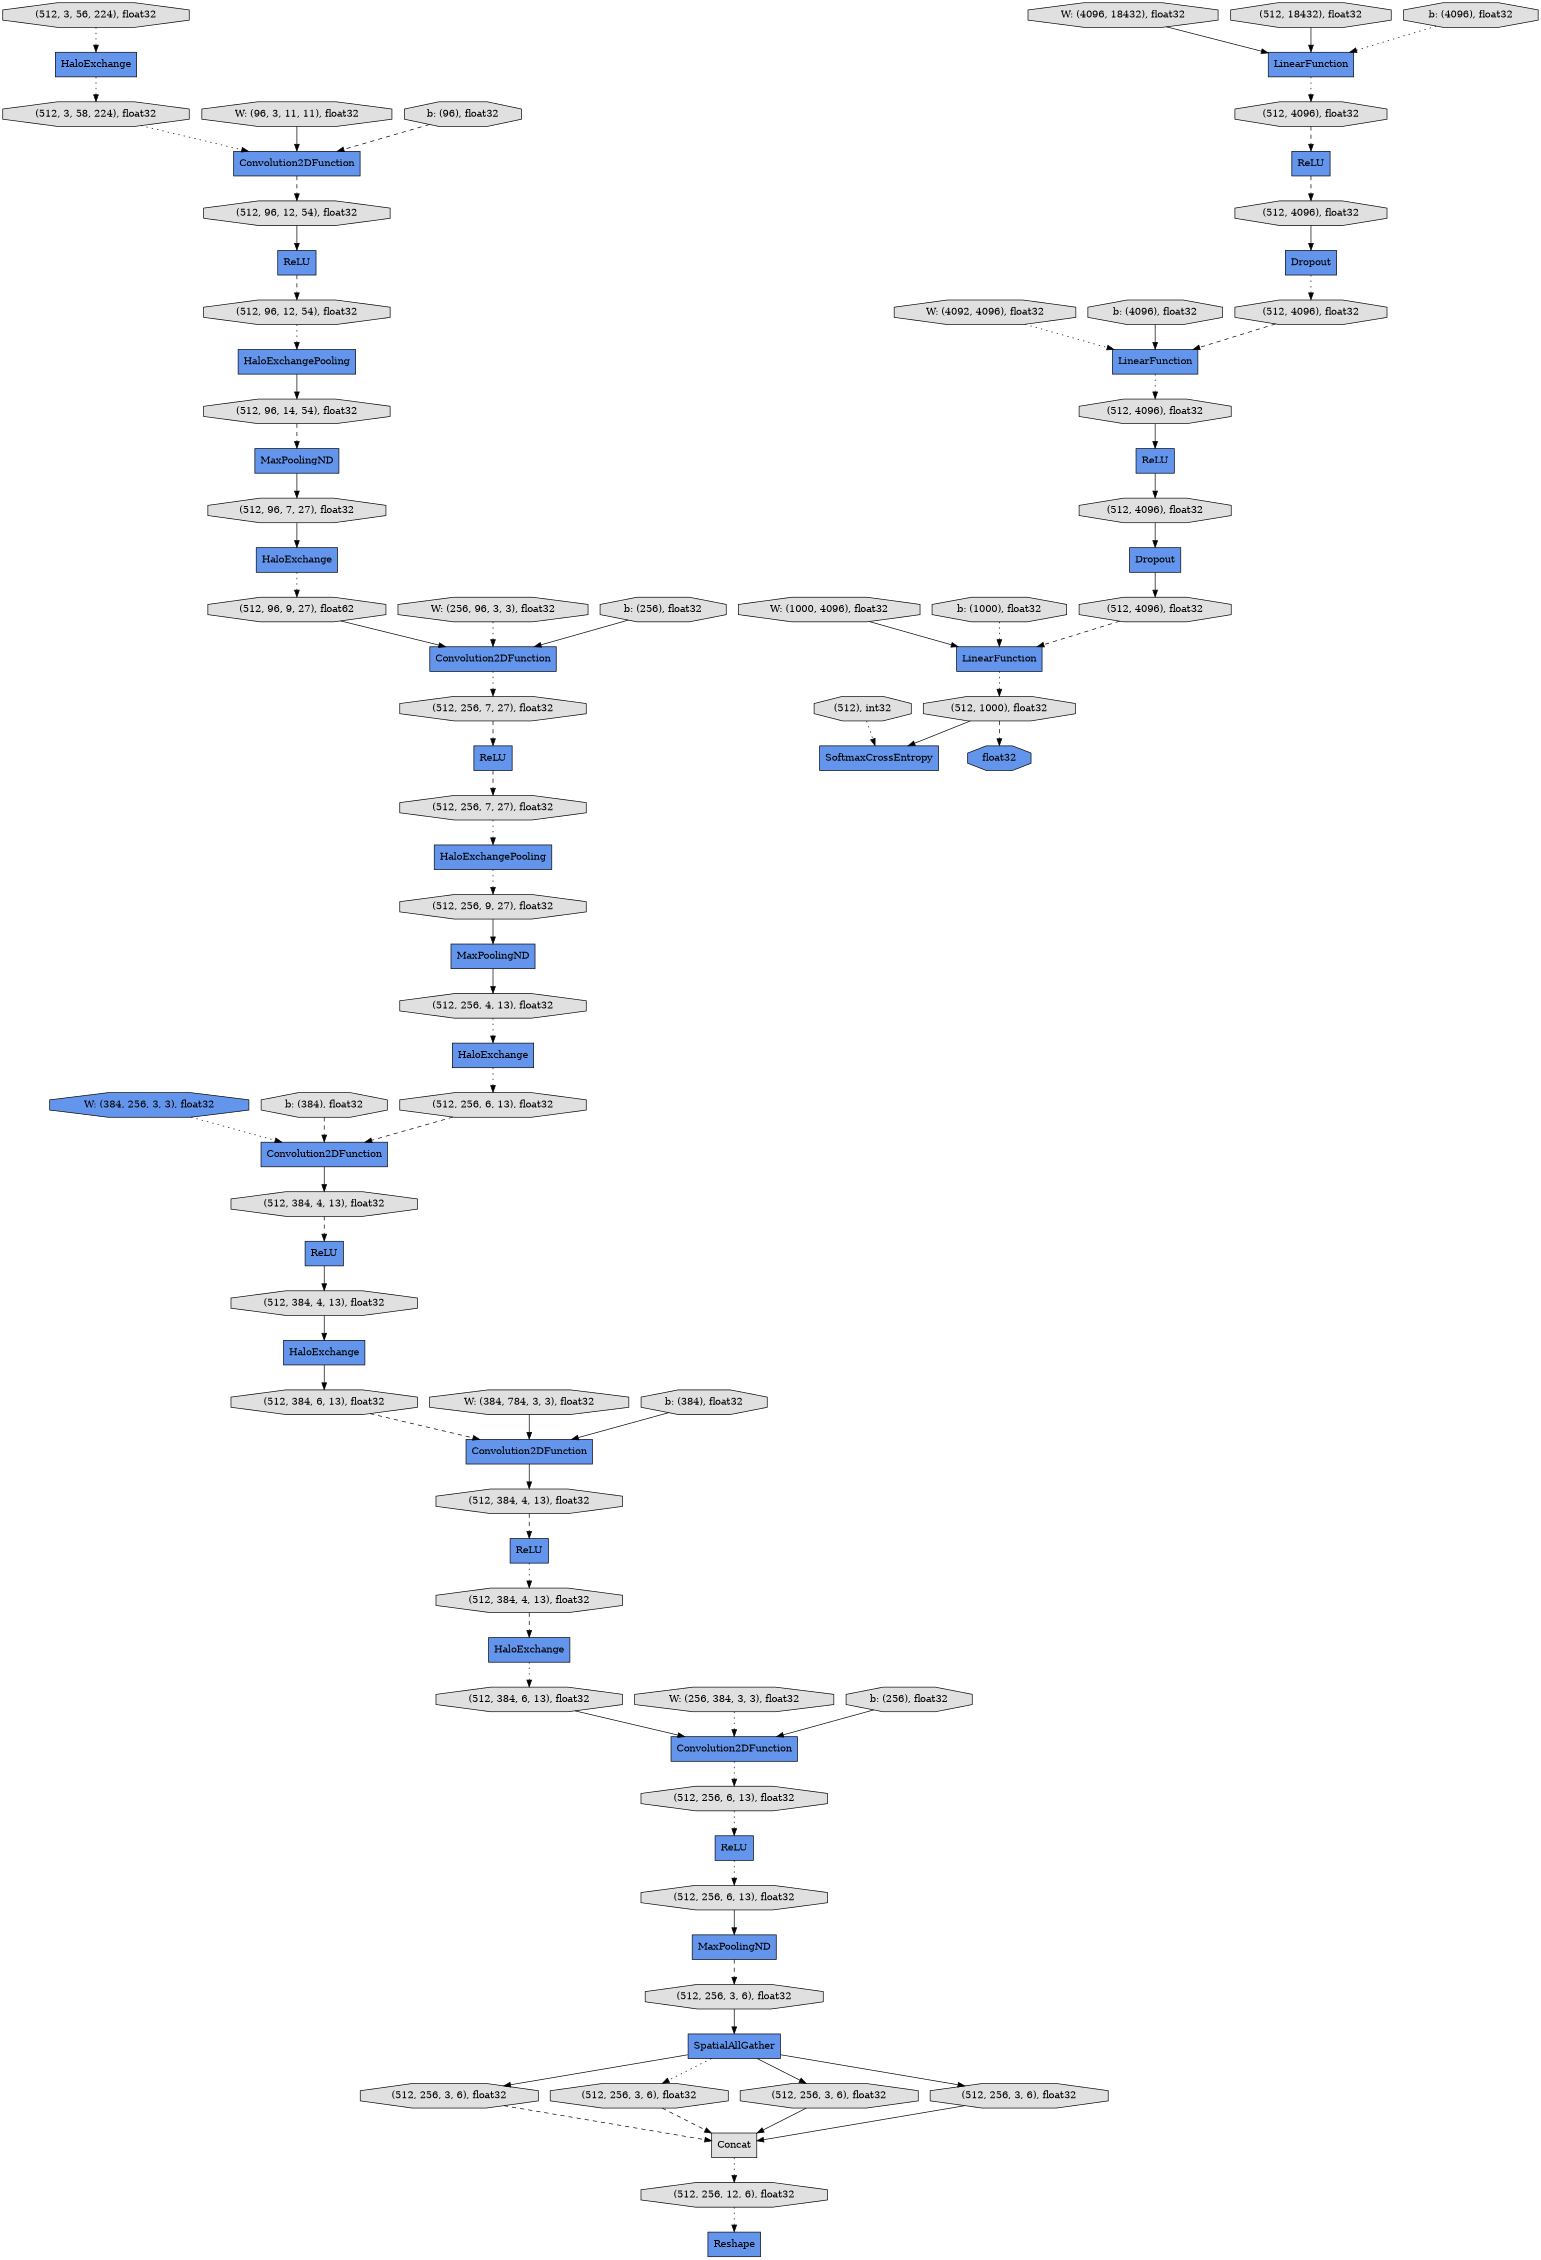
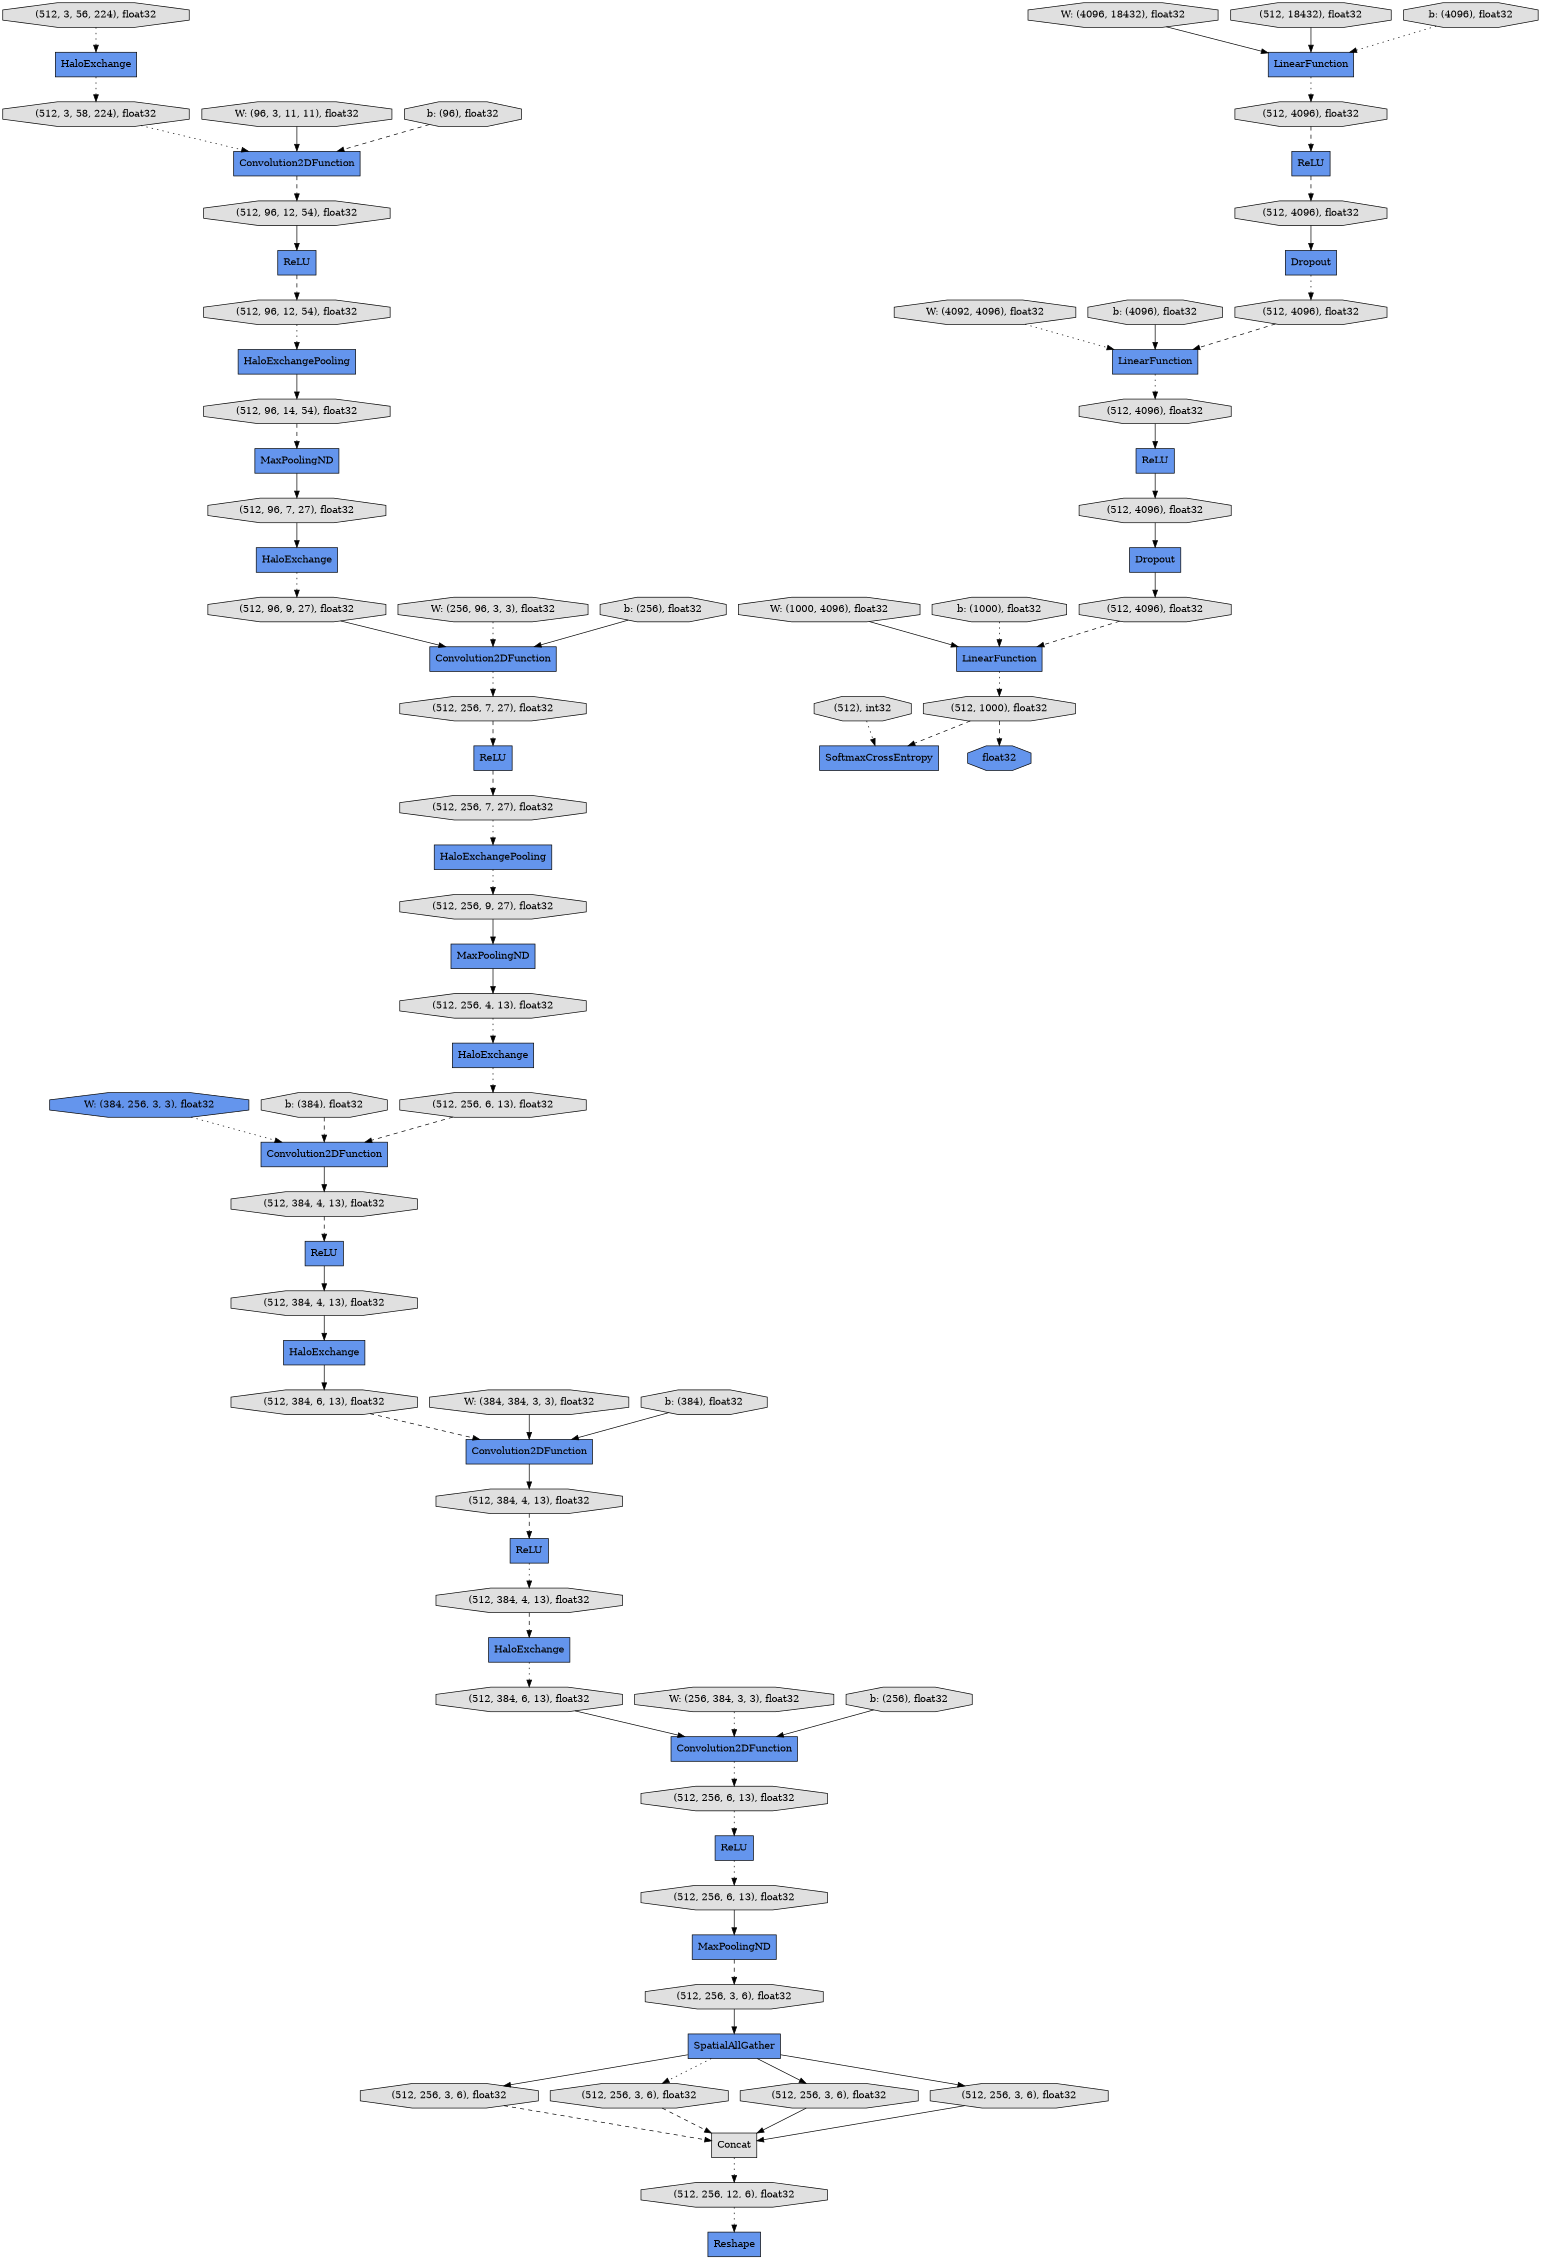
node "(512, 96, 9, 27), float62": label "(512, 96, 9, 27), float62" -> "(512, 96, 9, 27), float32"
edge "(512, 1000), float32" -> "SoftmaxCrossEntropy": style solid -> dashed
node "W: (384, 784, 3, 3), float32": label "W: (384, 784, 3, 3), float32" -> "W: (384, 384, 3, 3), float32"
